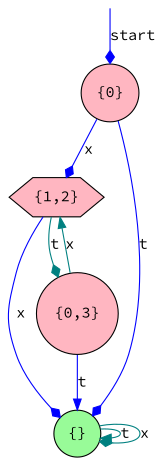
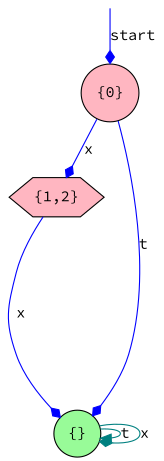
node "{0,3}": removed
